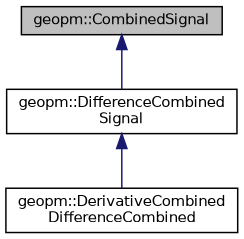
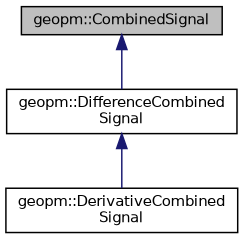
node "geopm::DerivativeCombined DifferenceCombined": label "geopm::DerivativeCombined DifferenceCombined" -> "geopm::DerivativeCombined Signal"
